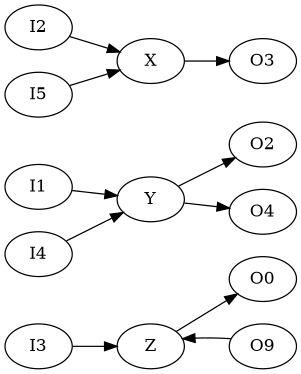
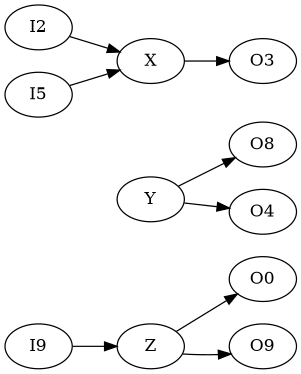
node "O2": label "O2" -> "O8"
node "I1": removed
node "I4": removed
edge "O9" -> "Z": reversed
node "I3": label "I3" -> "I9"
